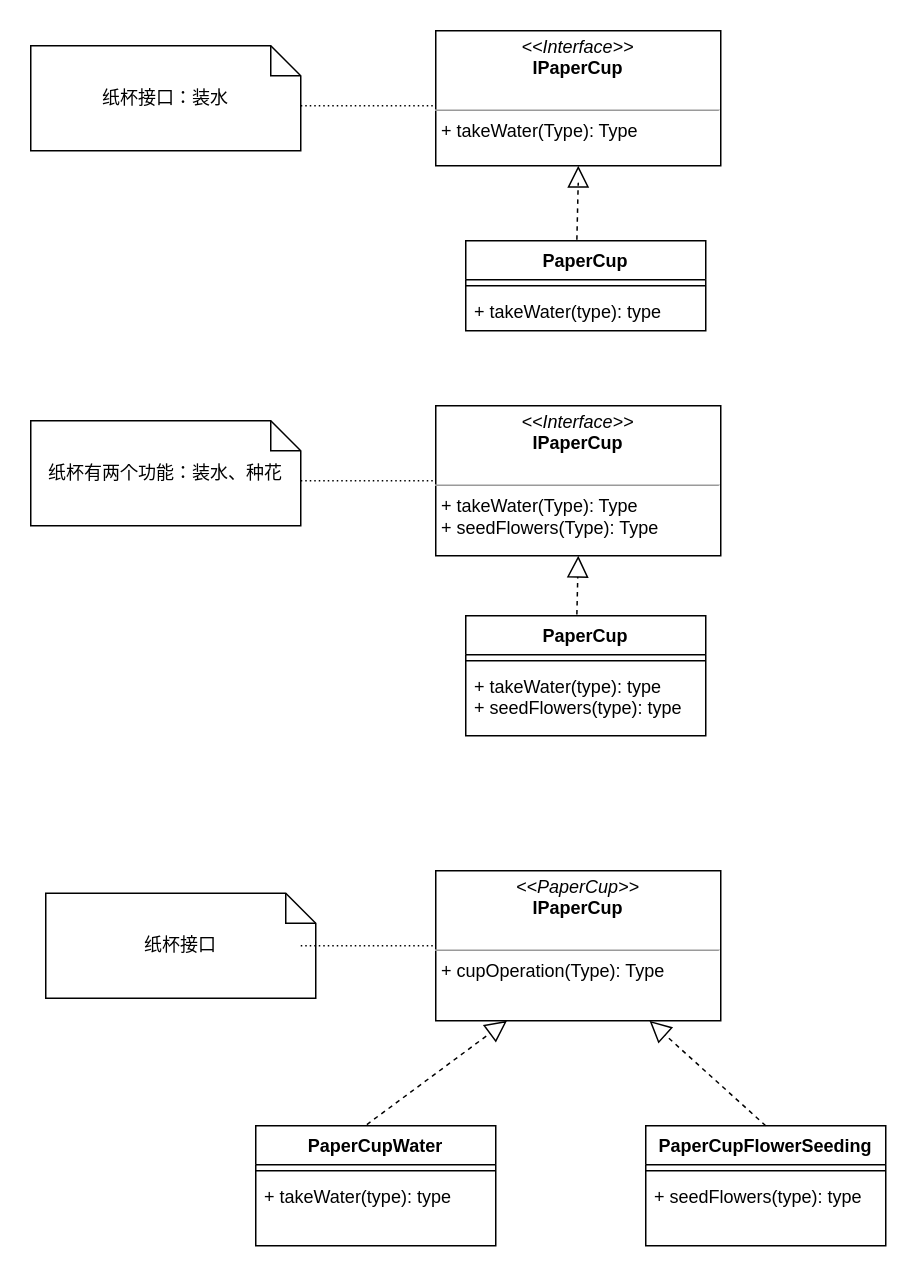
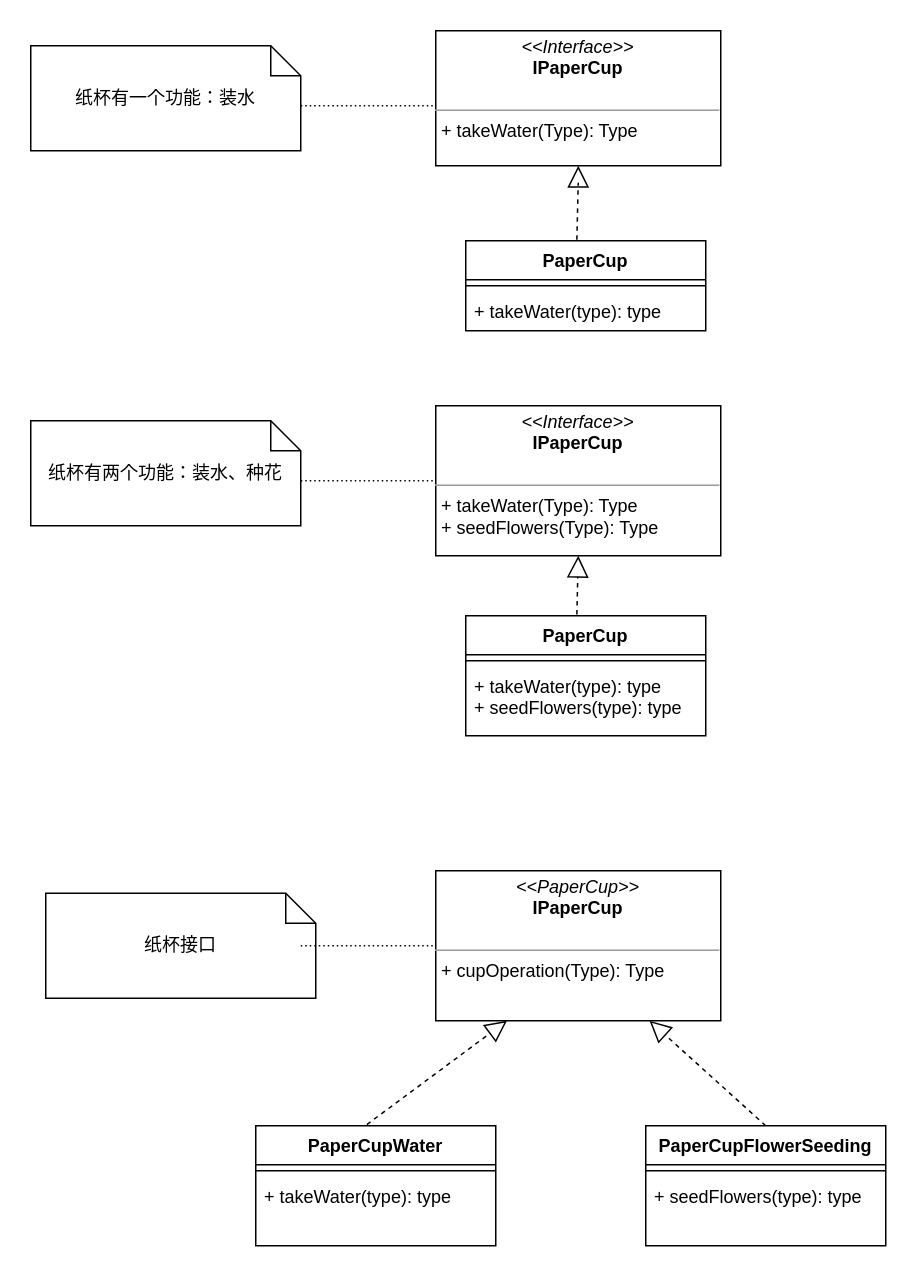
node "纸杯接口：装水": label "纸杯接口：装水" -> "纸杯有一个功能：装水"
